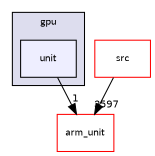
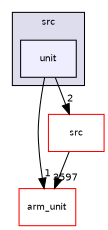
cluster "gpu": label "gpu" -> "src"
edge "unit" -> "src": added
